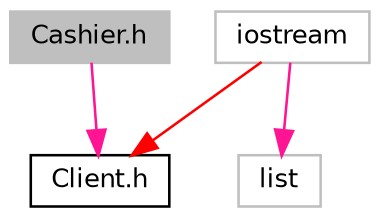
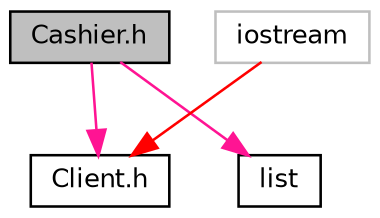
node "Cashier.h": color grey75 -> black
edge "iostream" -> "list": now "Cashier.h" -> "list"
node "list": color grey75 -> black
